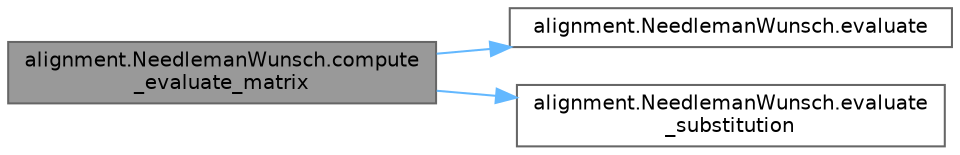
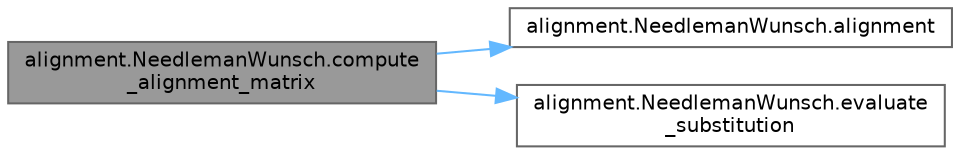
node "alignment.NeedlemanWunsch.evaluate": label "alignment.NeedlemanWunsch.evaluate" -> "alignment.NeedlemanWunsch.alignment"
node "alignment.NeedlemanWunsch.compute _evaluate_matrix": label "alignment.NeedlemanWunsch.compute _evaluate_matrix" -> "alignment.NeedlemanWunsch.compute _alignment_matrix"
